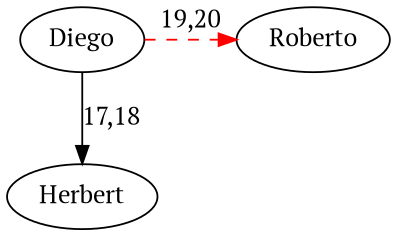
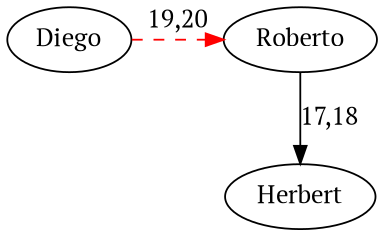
edge "Diego" -> "Herbert": now "Roberto" -> "Herbert"
